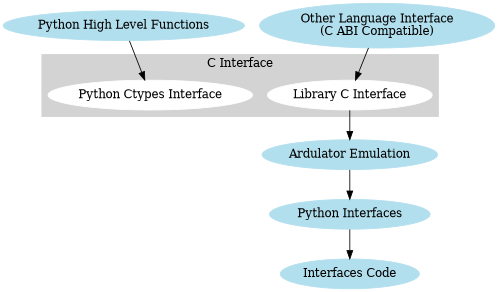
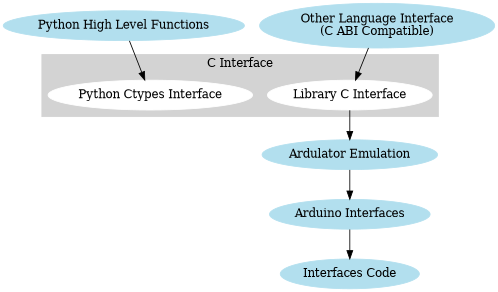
node "Python Interfaces": label "Python Interfaces" -> "Arduino Interfaces"
